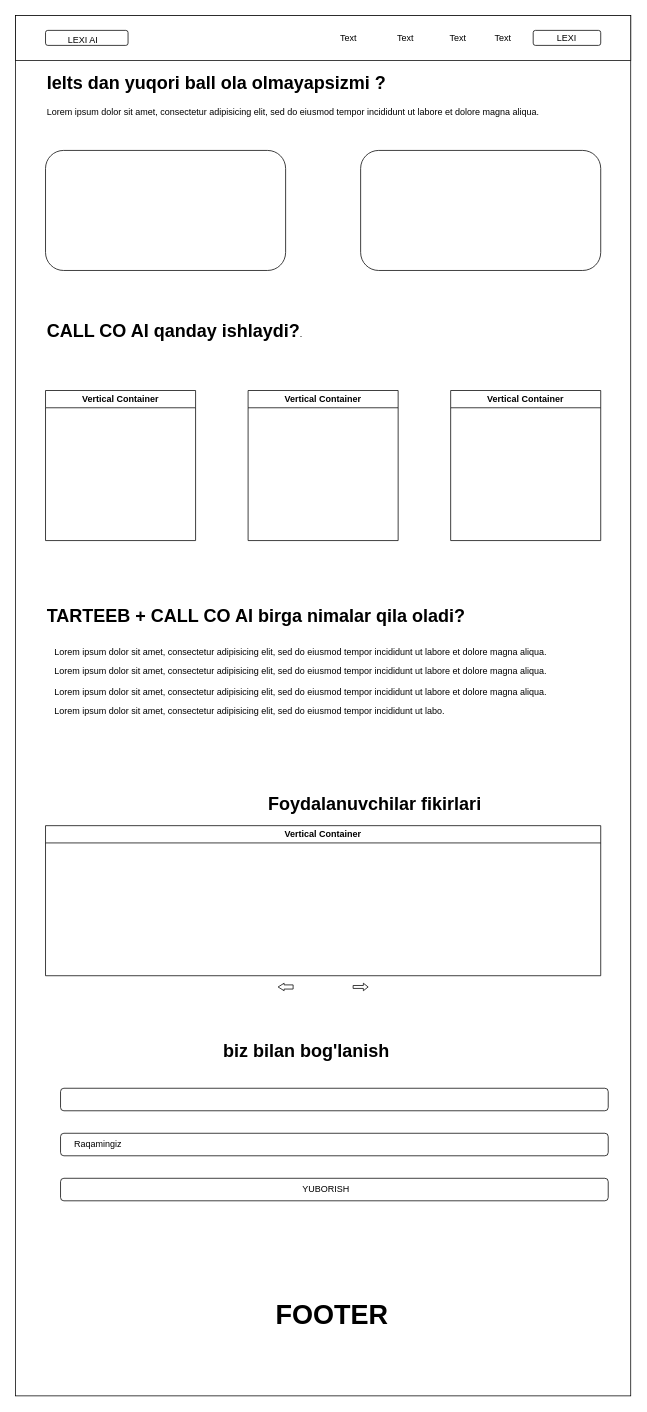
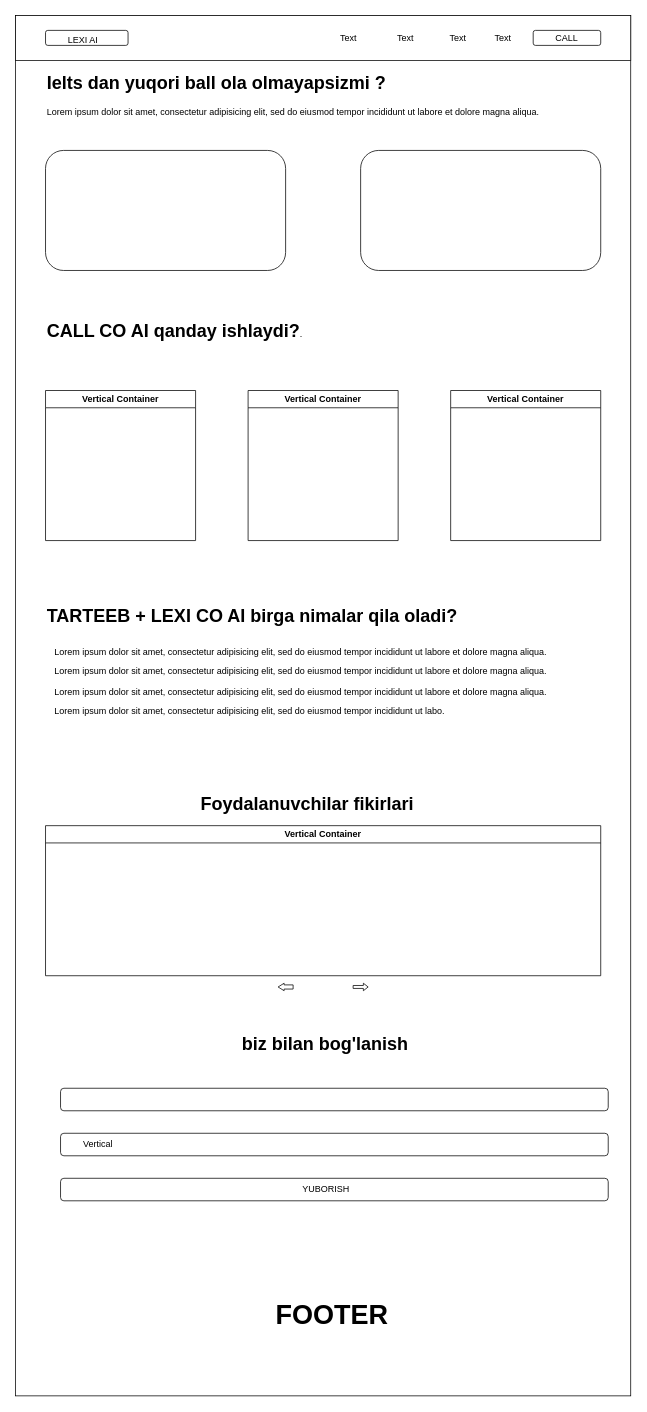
node "LEXI": label "LEXI" -> "CALL"
node "TARTEEB + CALL CO AI birga nimalar qila oladi?": label "TARTEEB + CALL CO AI birga nimalar qila oladi?" -> "TARTEEB + LEXI CO AI birga nimalar qila oladi?"
node "Foydalanuvchilar fikirlari": moved (439, 803) -> (372, 803)
node "biz bilan bog'lanish": moved (315, 1054) -> (334, 1047)
node "Raqamingiz": label "Raqamingiz" -> "Vertical"
